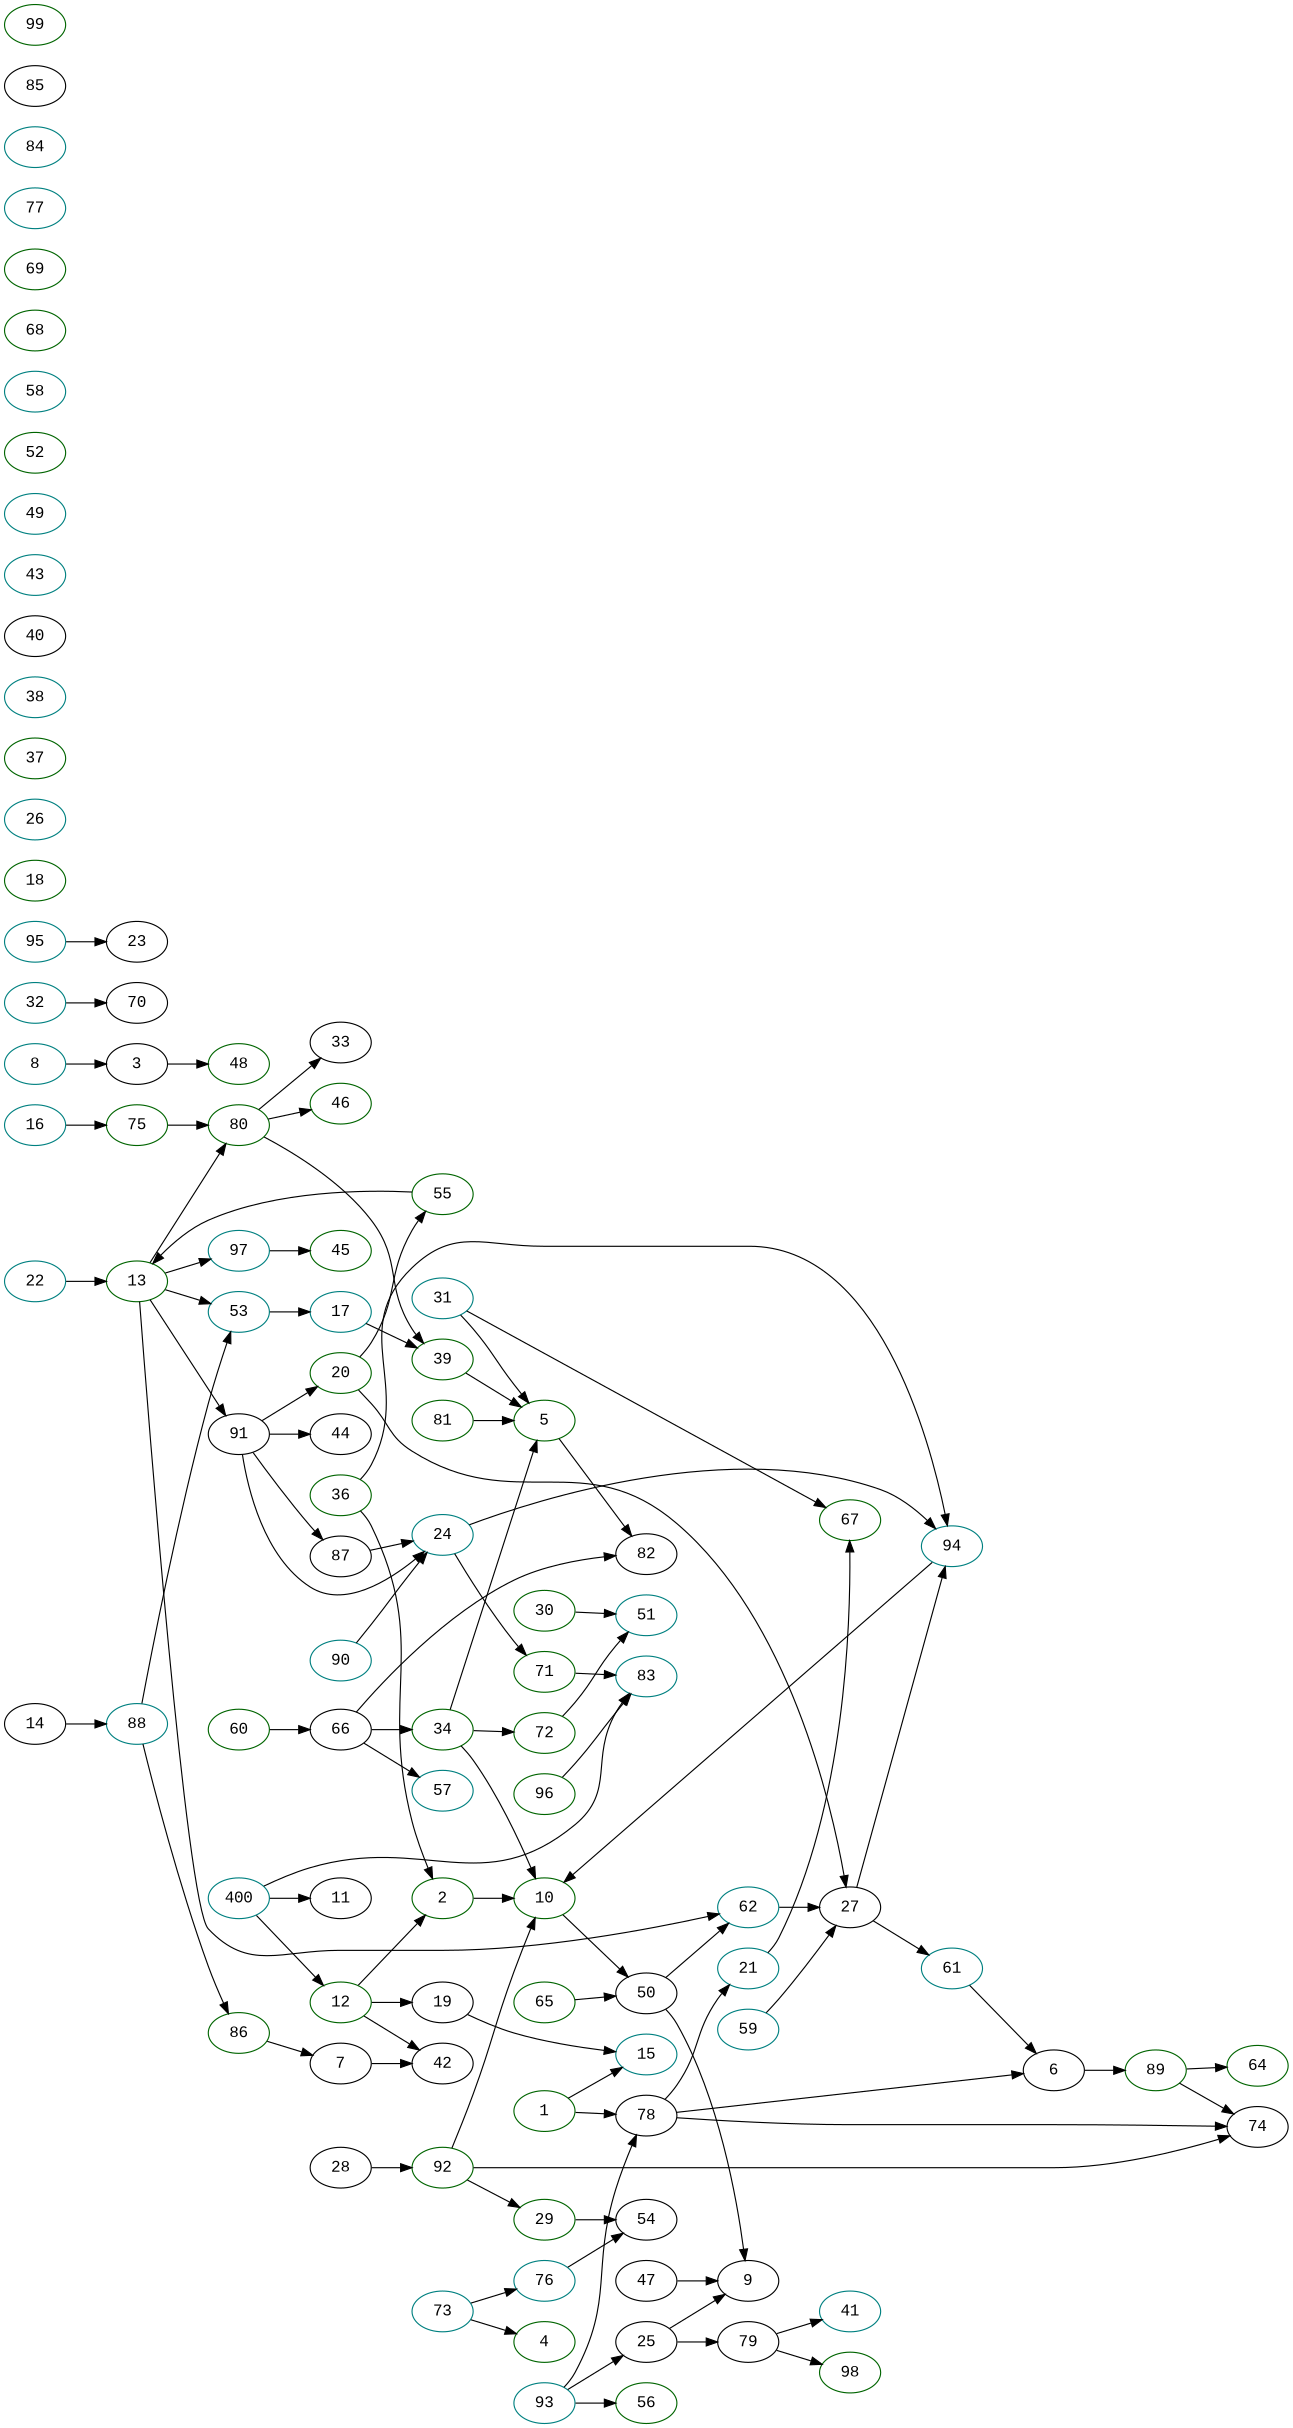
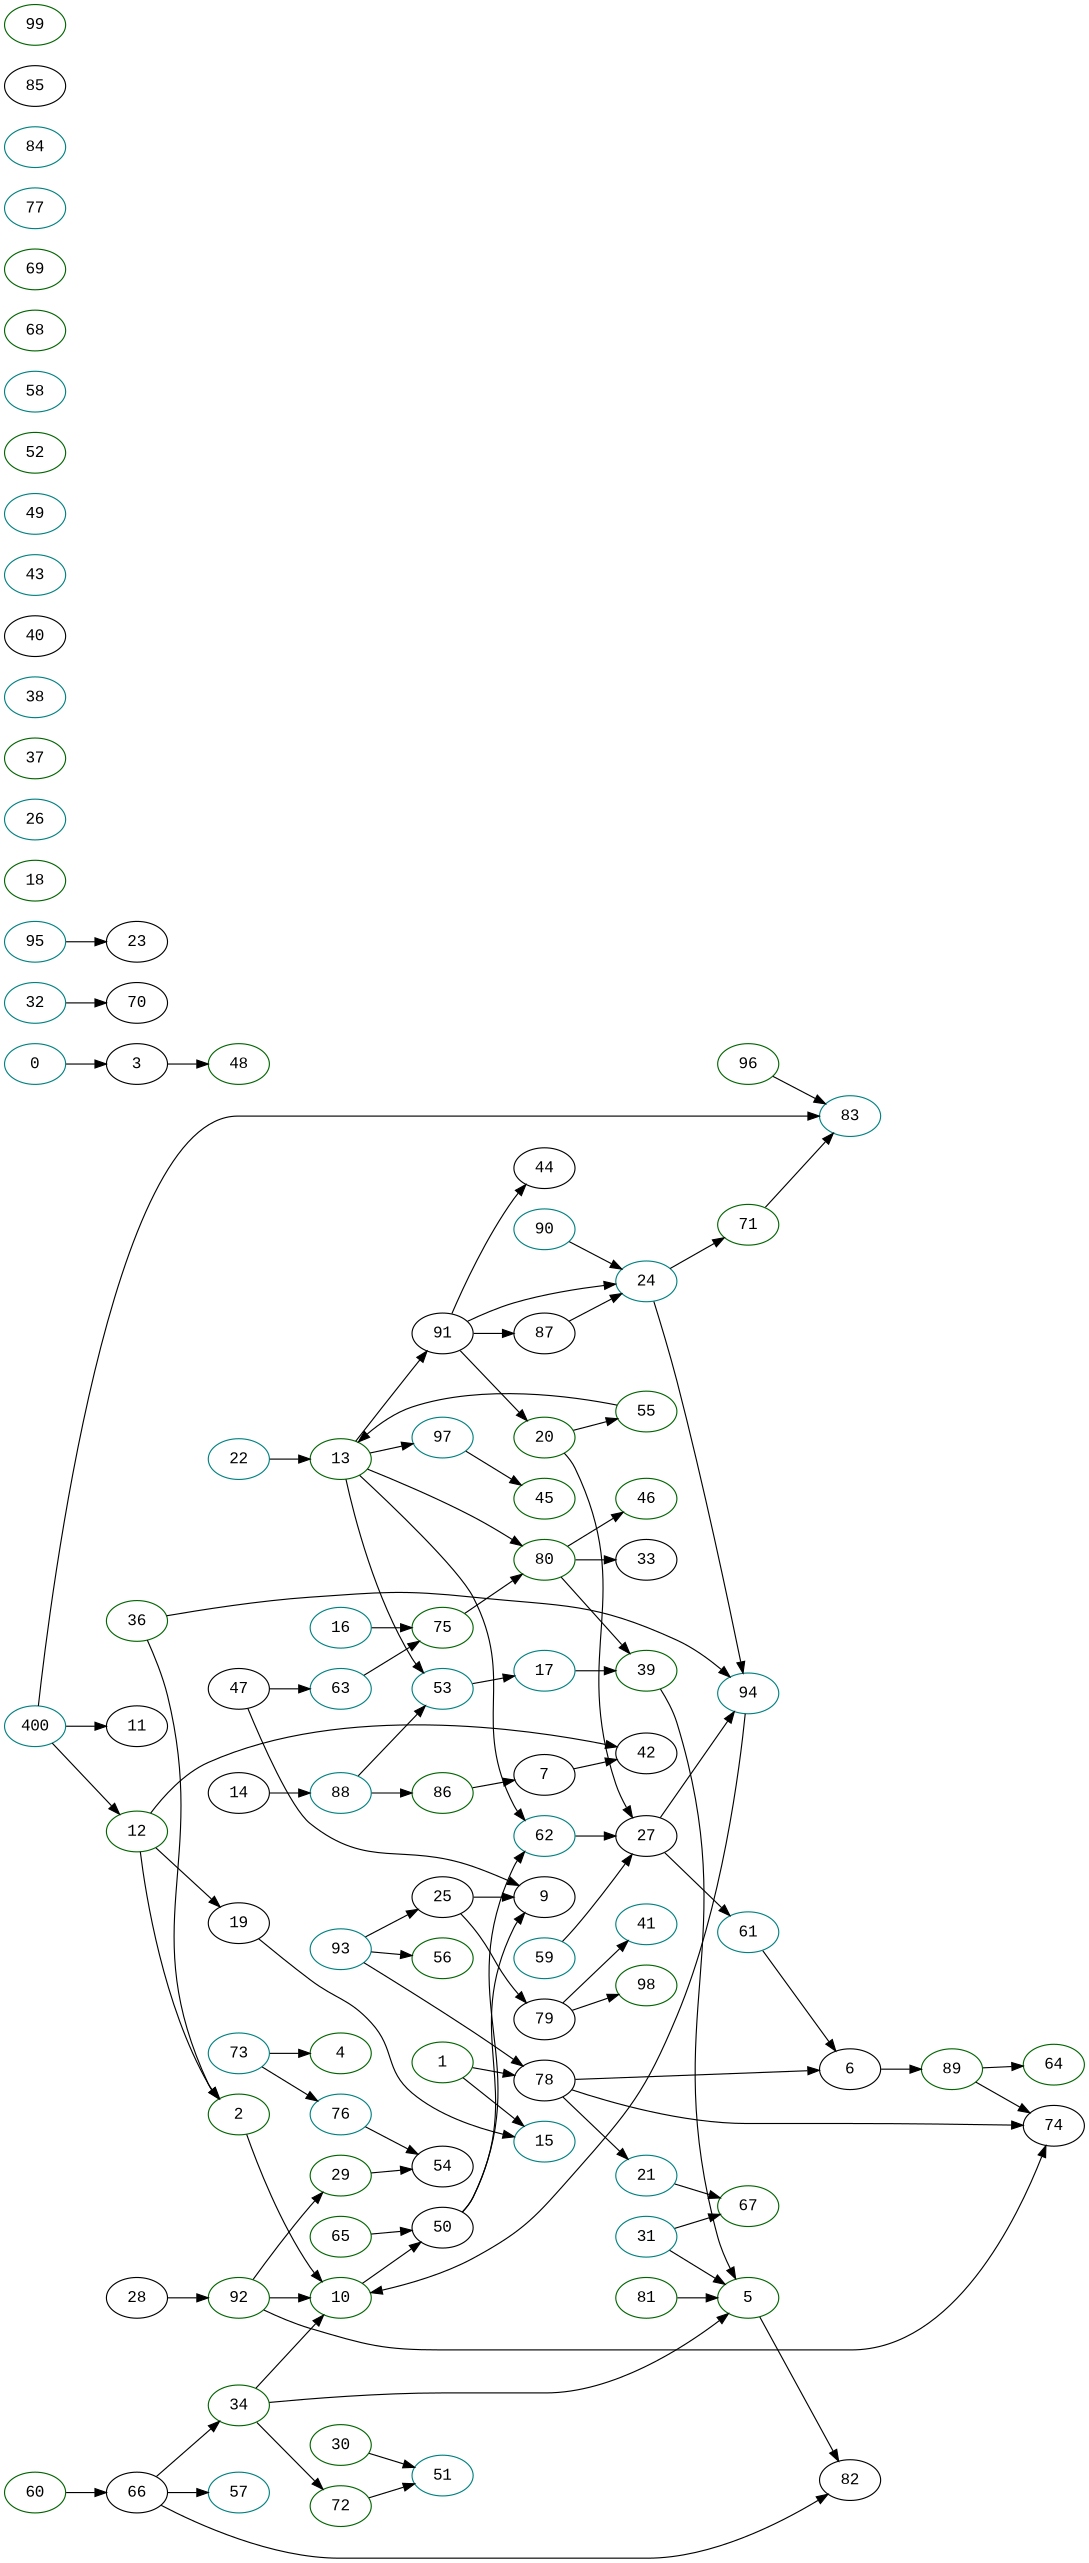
node "8": label "8" -> "0"
node "63": added
